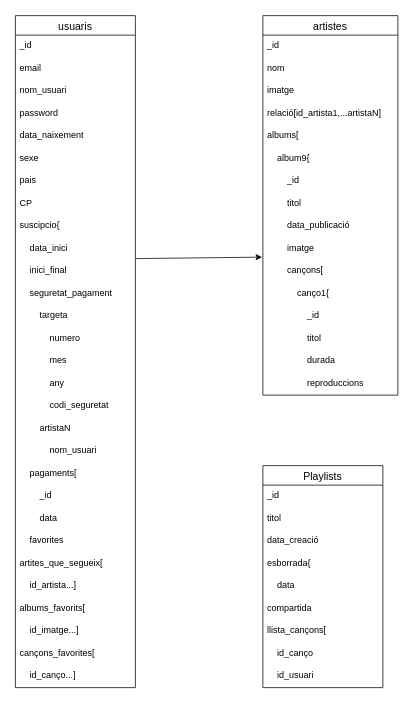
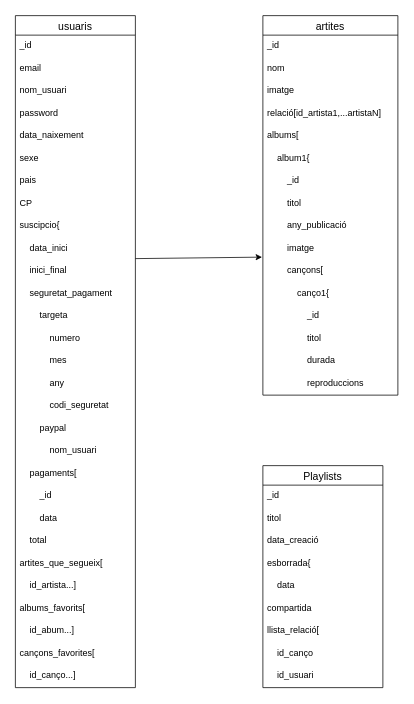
node "artistes": label "artistes" -> "artites"
node "album9{": label "album9{" -> "album1{"
node "data_publicació": label "data_publicació" -> "any_publicació"
node "artistaN": label "artistaN" -> "paypal"
node "favorites": label "favorites" -> "total"
node "id_imatge...]": label "id_imatge...]" -> "id_abum...]"
node "llista_cançons[": label "llista_cançons[" -> "llista_relació["
